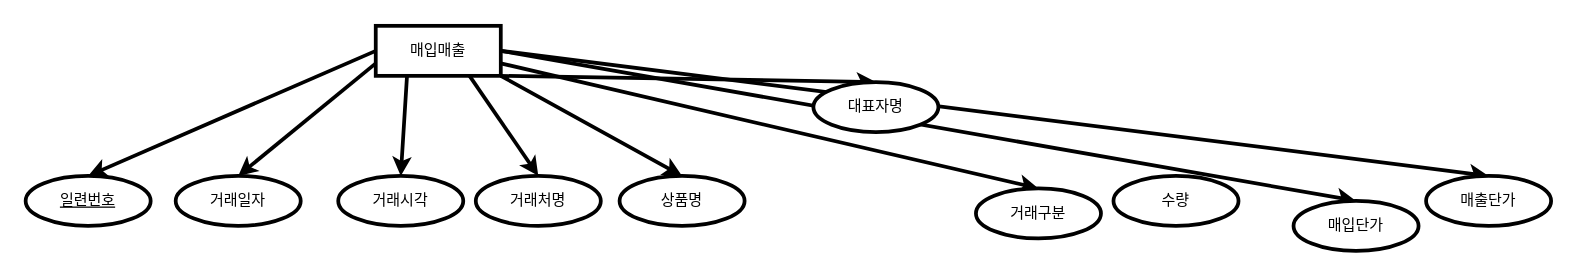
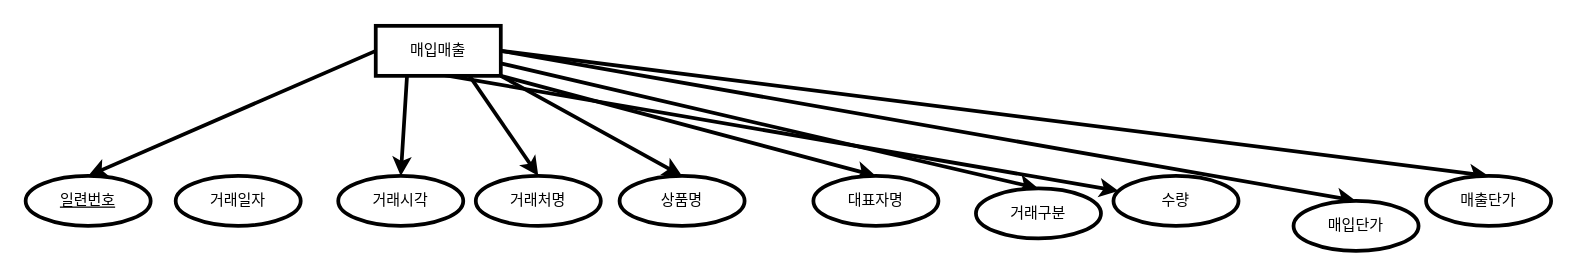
node "대표자명": moved (876, 107) -> (876, 201)
edge "매입매출" -> "거래일자": now "매입매출" -> "수량"
